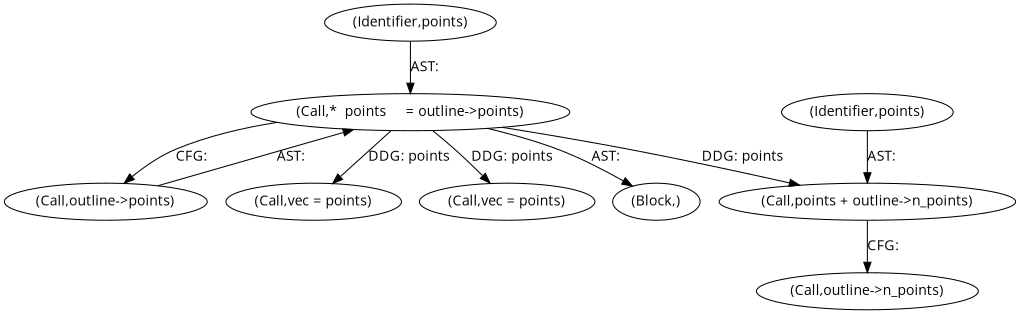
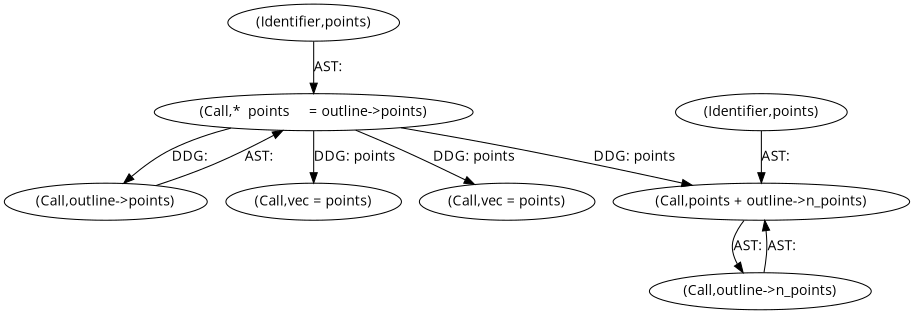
edge "(Call,*  points     = outline->points)" -> "(Call,outline->points)": label "CFG: " -> "DDG: "
node "(Block,)": removed
edge "(Call,points + outline->n_points)" -> "(Call,outline->n_points)": label "CFG: " -> "AST: "
edge "(Call,outline->n_points)" -> "(Call,points + outline->n_points)": added, label "AST:"
